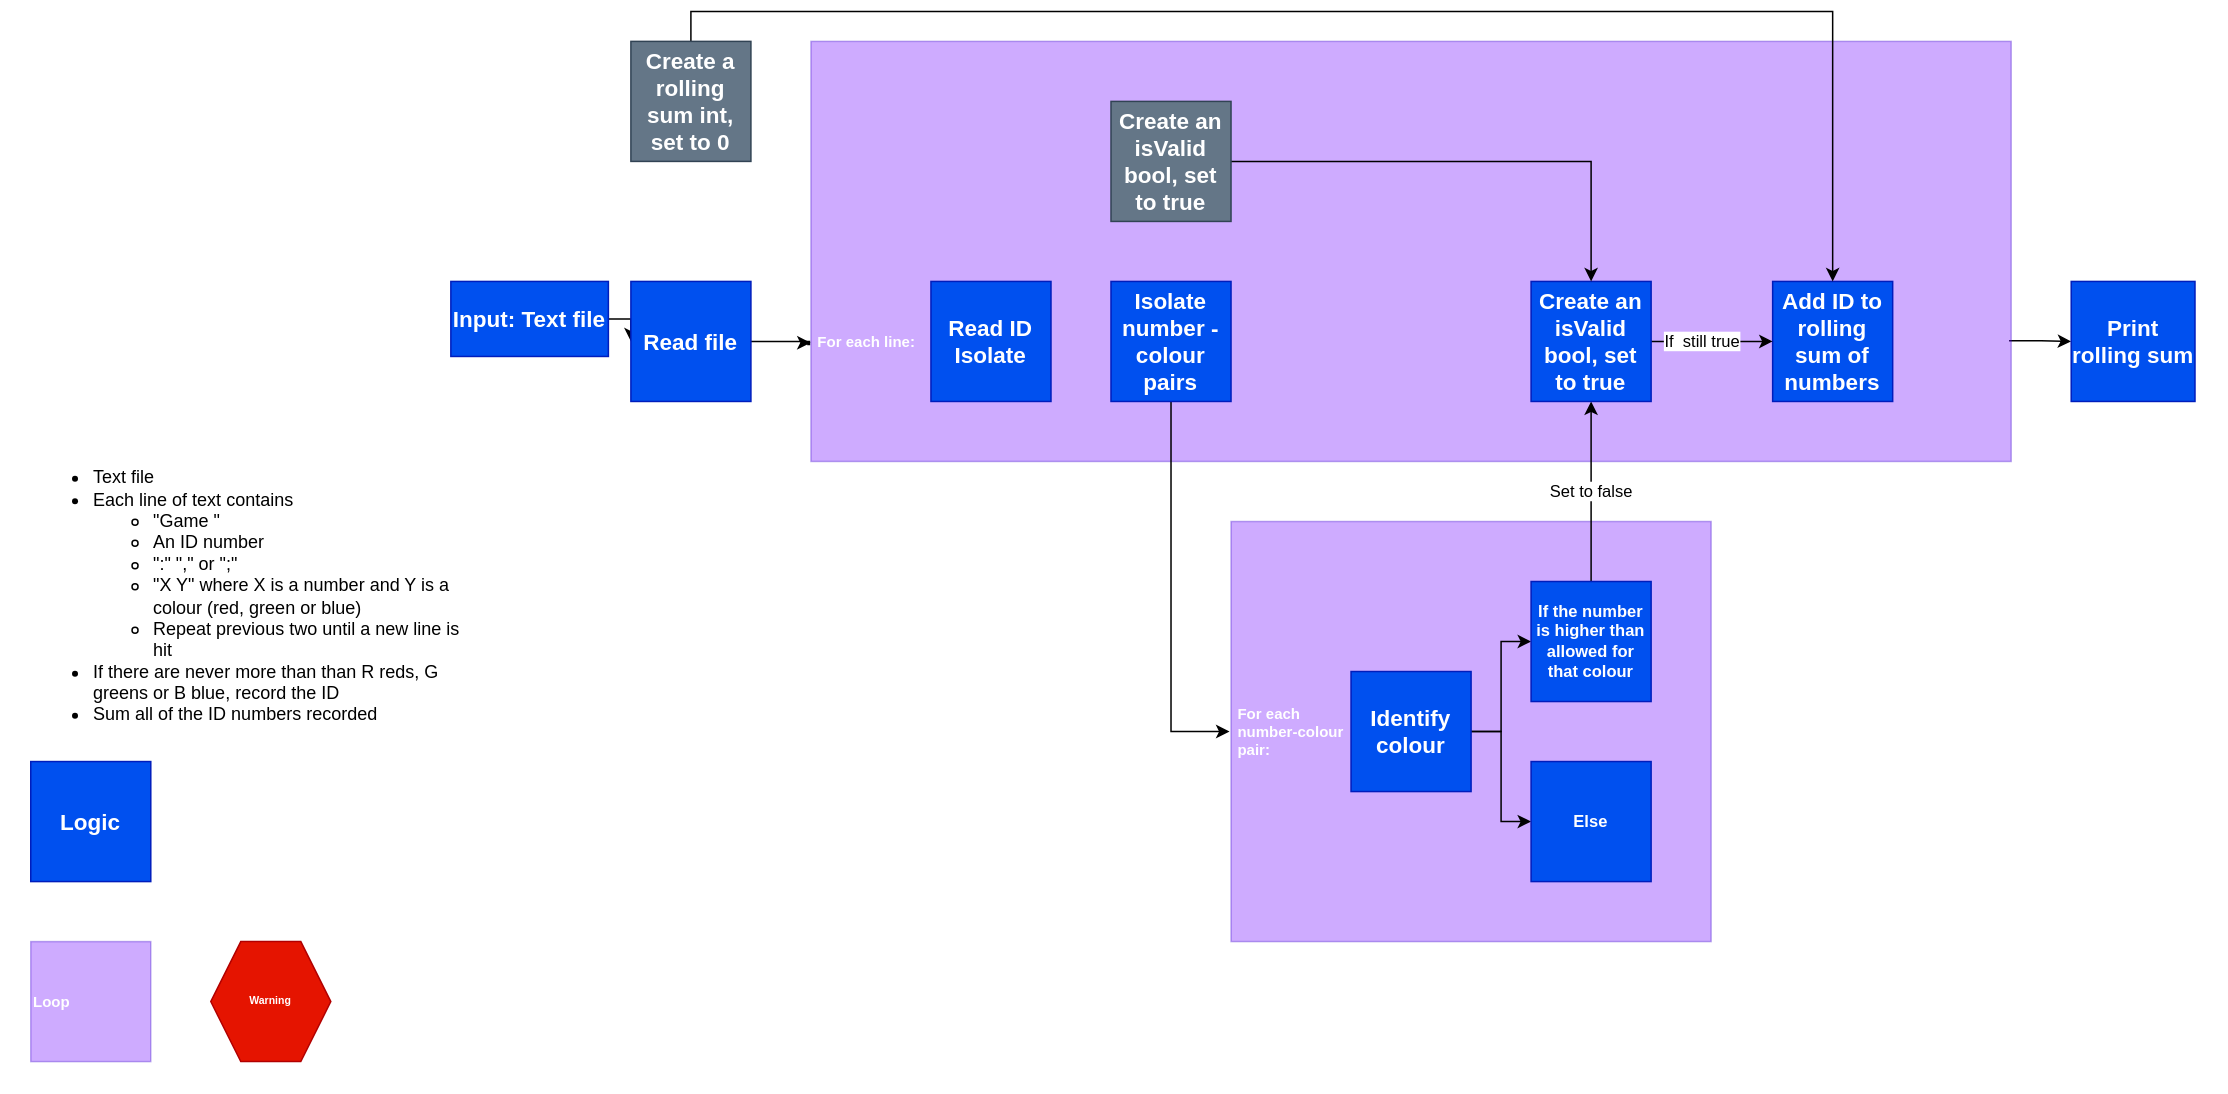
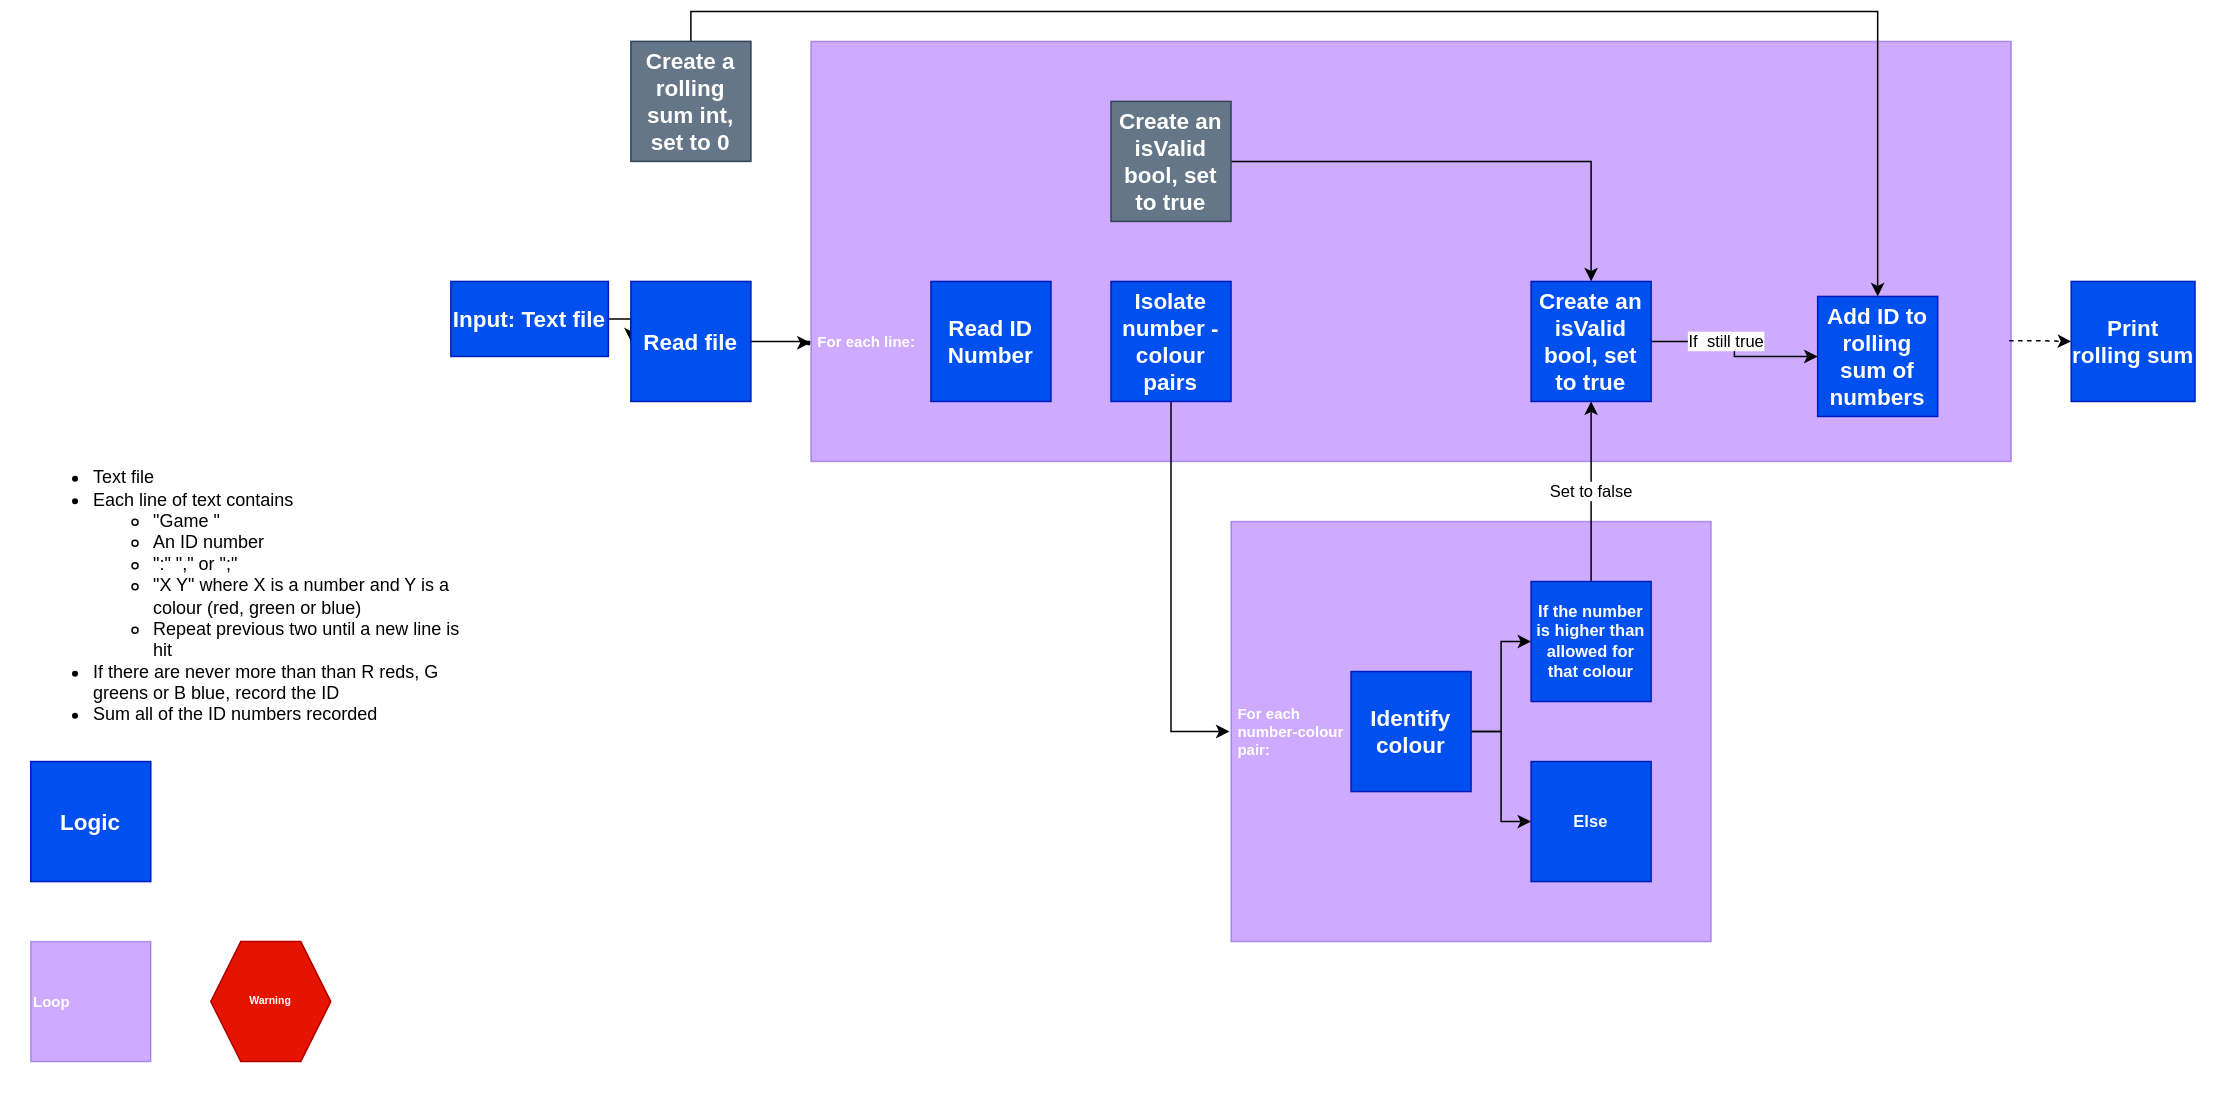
node "Read ID Isolate": label "Read ID Isolate" -> "Read ID Number"
node "Add ID to rolling sum of numbers": moved (1832, 341) -> (1877, 356)
edge "For each line:" -> "Print rolling sum": style solid -> dashed
